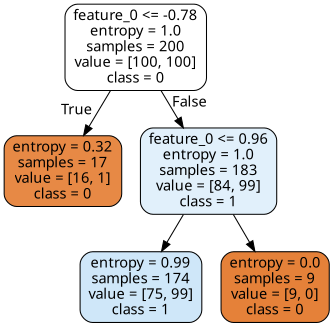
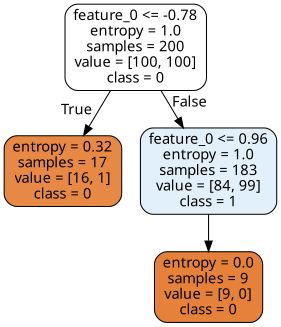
node "entropy = 0.99 samples = 174 value = [75, 99] class = 1": removed
